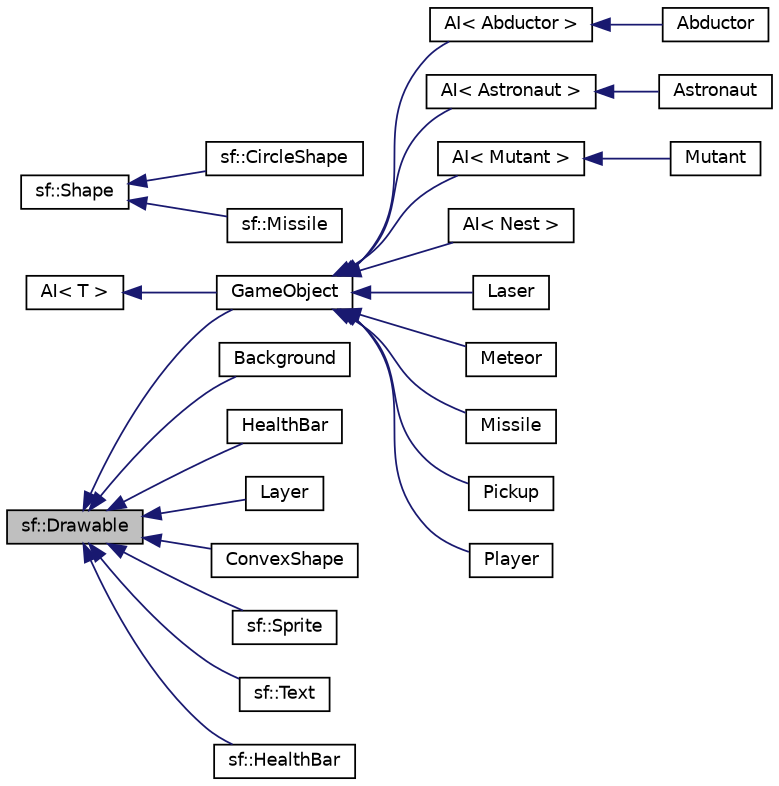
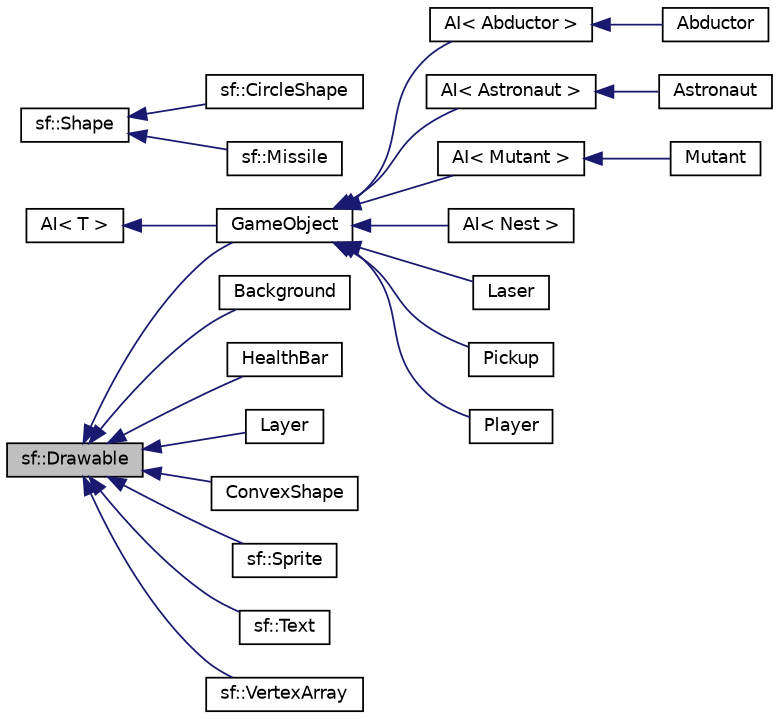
node "Meteor": removed
node "Missile": removed
node "sf::HealthBar": label "sf::HealthBar" -> "sf::VertexArray"
